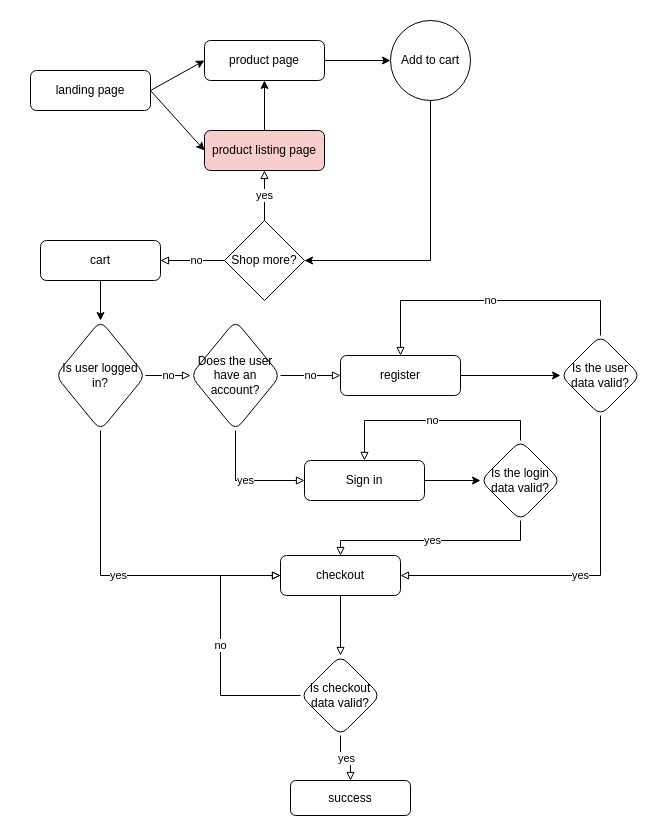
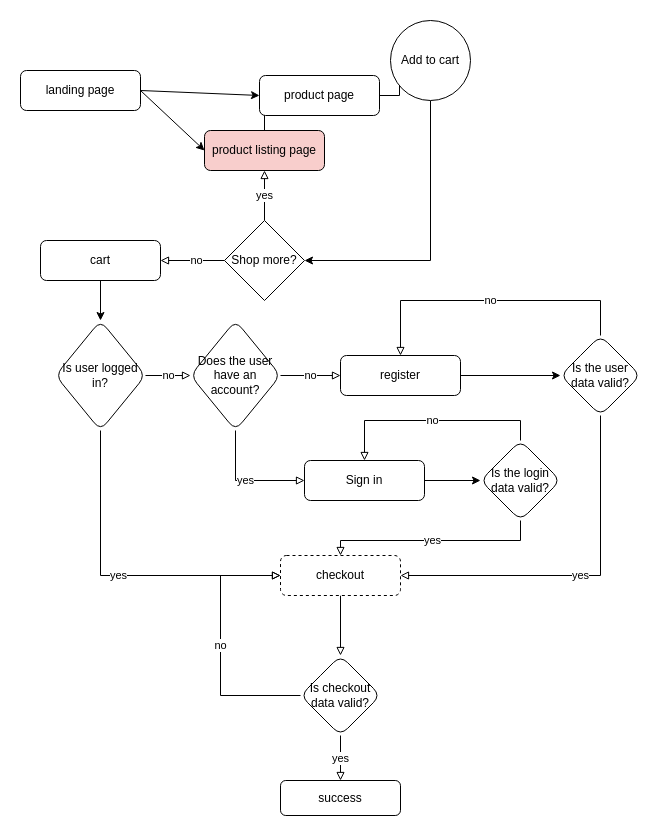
node "product page": moved (265, 61) -> (320, 96)
node "landing page": moved (91, 91) -> (81, 91)
node "checkout": style solid -> dashed
node "success": moved (351, 798) -> (341, 798)
